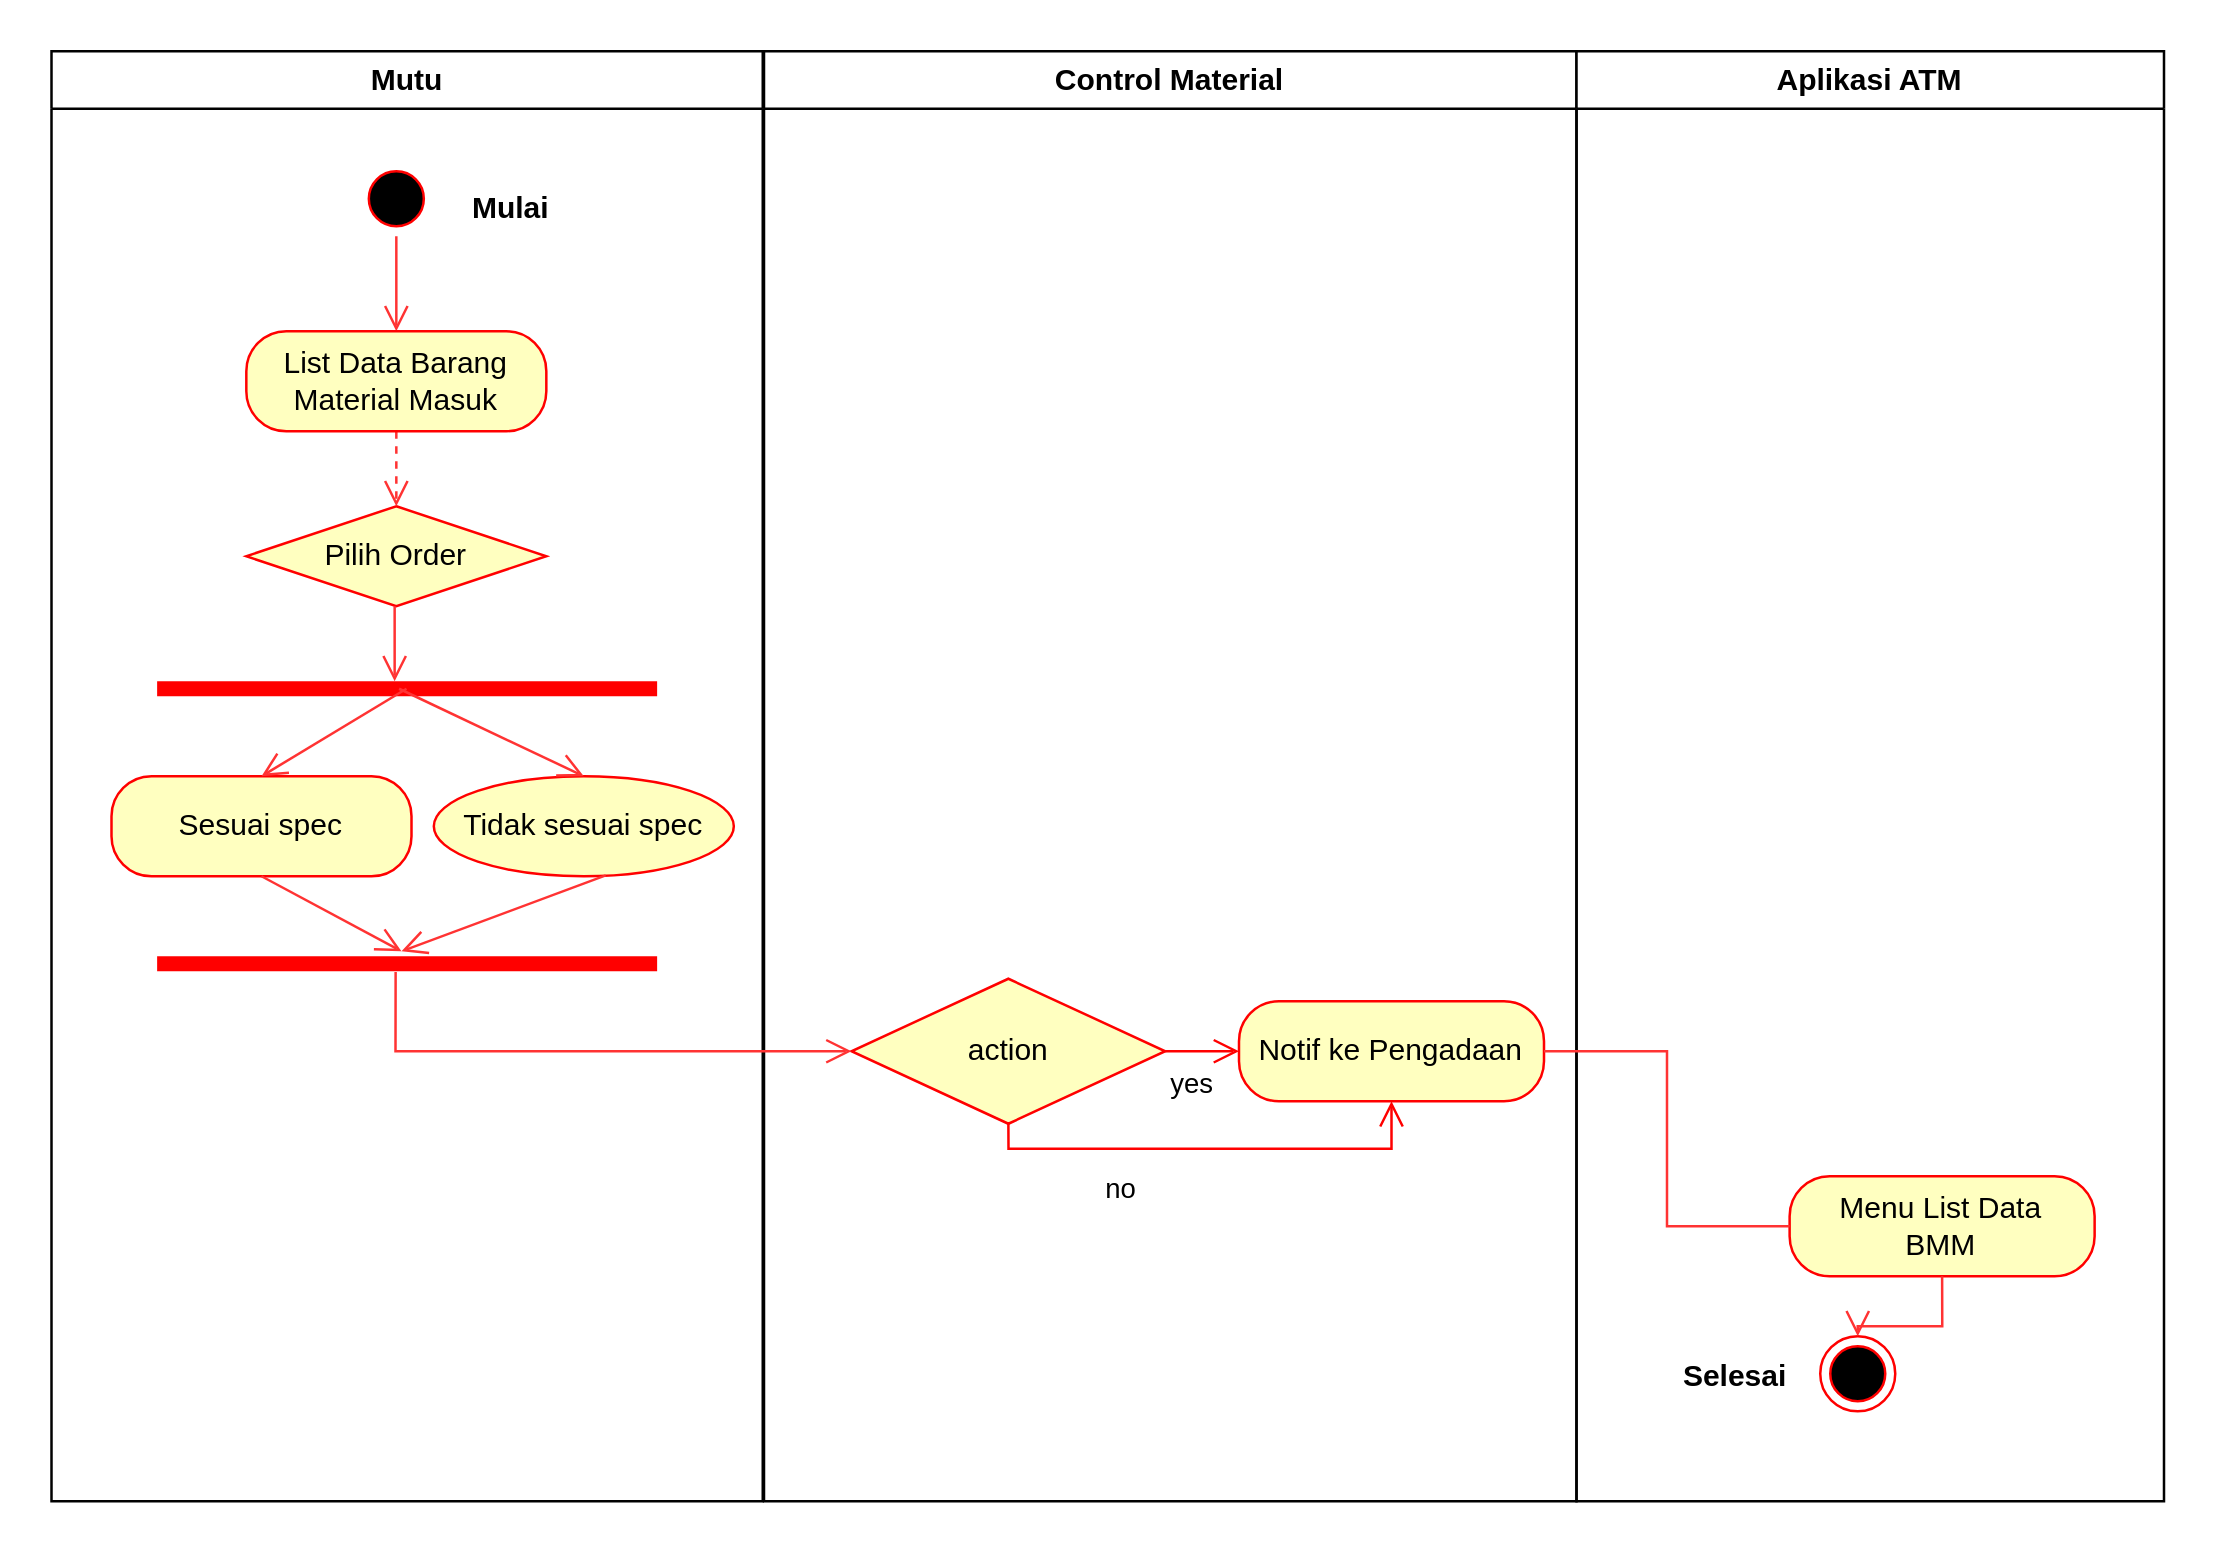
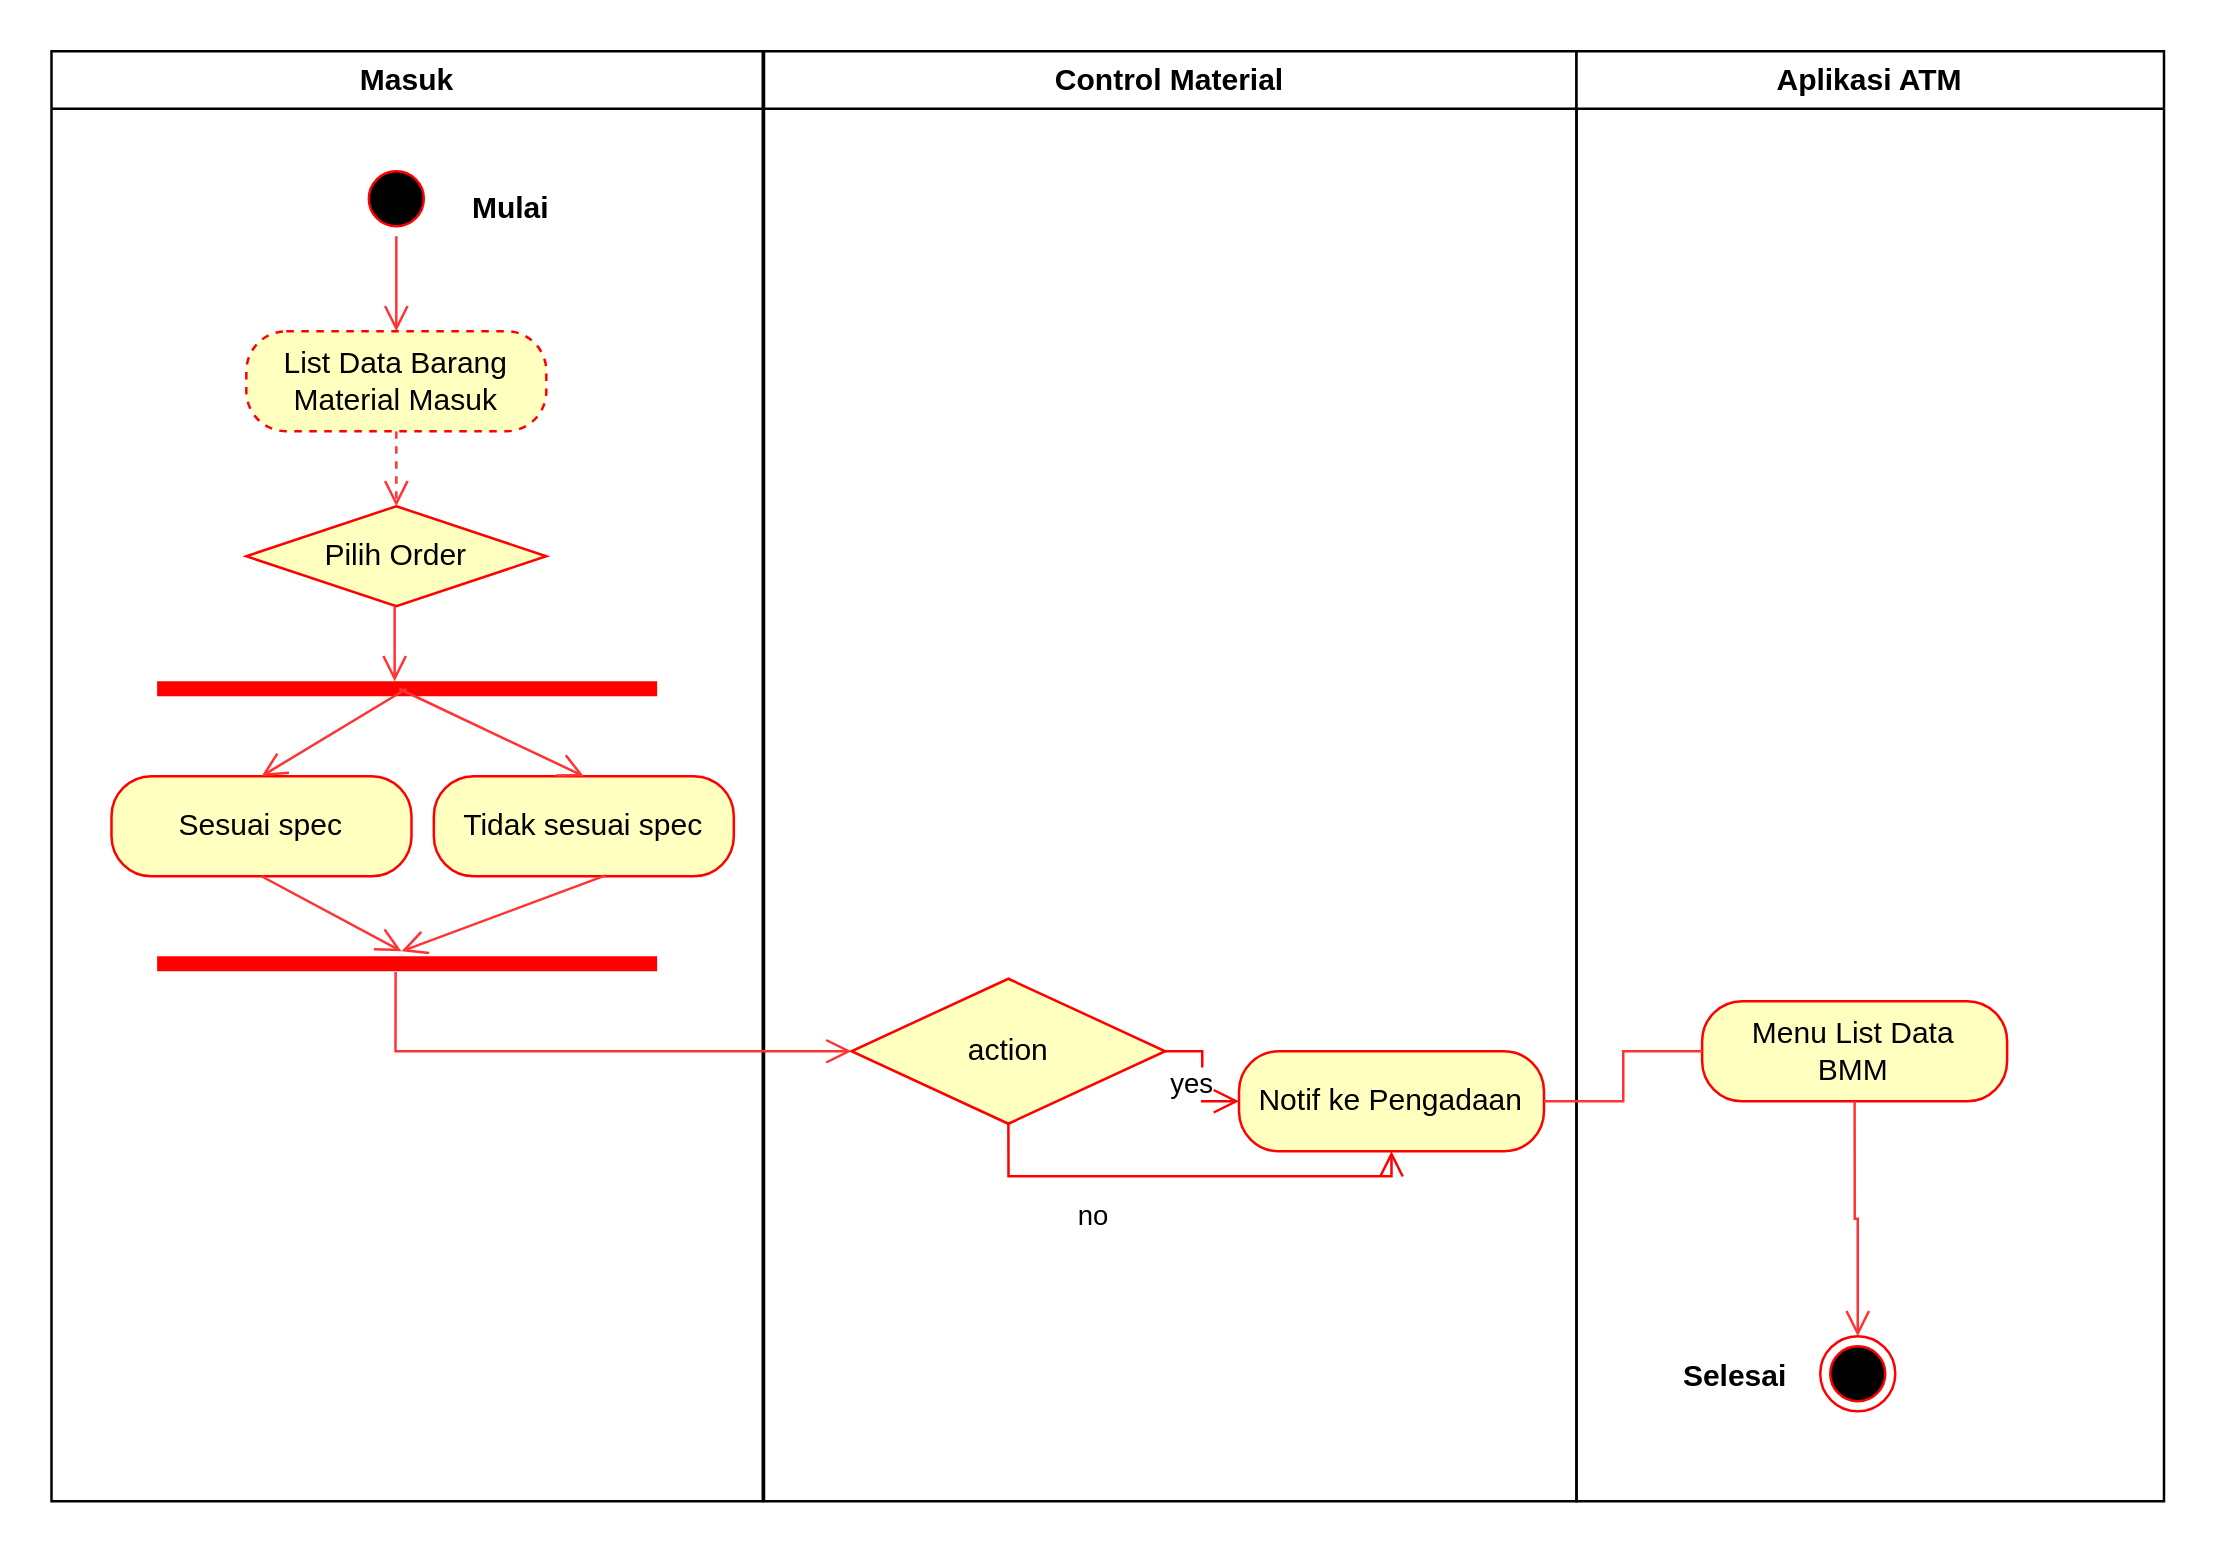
node "Mutu": label "Mutu" -> "Masuk"
node "List Data Barang Material Masuk": style solid -> dashed
node "Tidak sesuai spec": shape ellipse -> rounded rectangle
node "Notif ke Pengadaan": moved (1391, 1051) -> (1391, 1101)
node "Menu List Data BMM": moved (1942, 1226) -> (1854, 1051)
